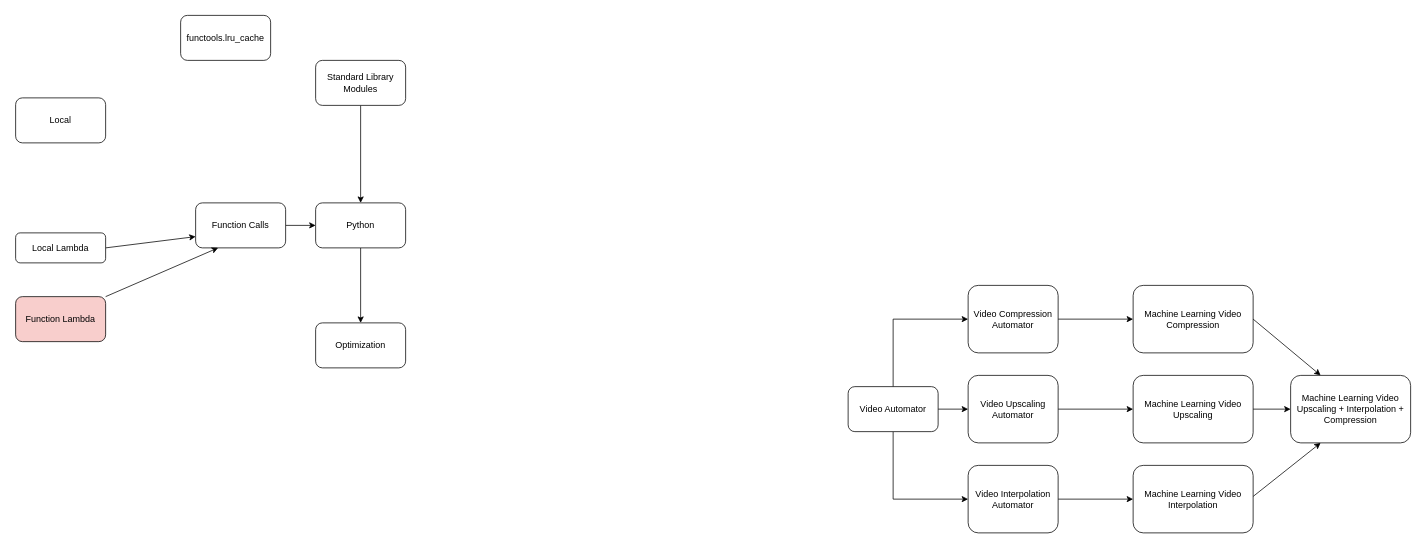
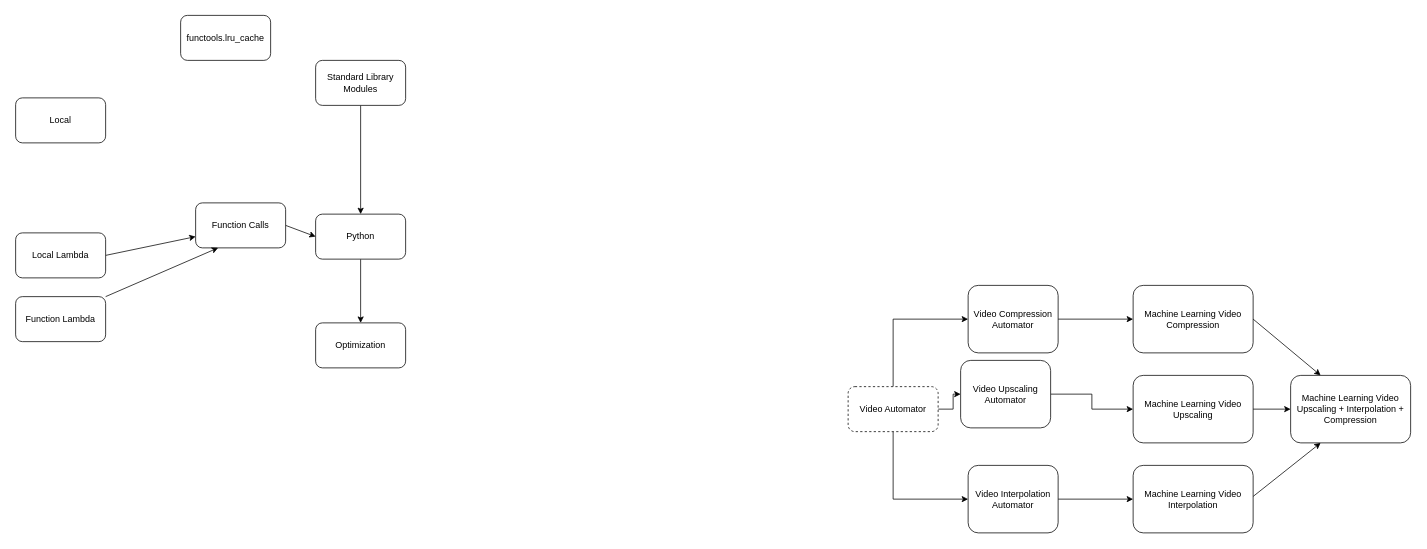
node "Python": moved (360, 225) -> (360, 237)
node "Local Lambda": size 90x30 -> 90x45
node "Function Lambda": fillcolor #f8cecc -> #ffffff
node "Video Automator": style solid -> dashed
node "Video Upscaling Automator": moved (1013, 409) -> (1005, 394)
